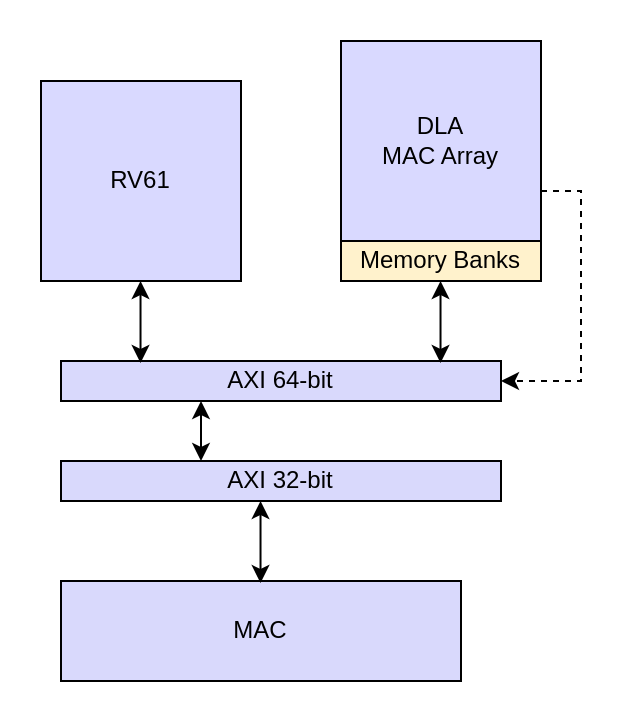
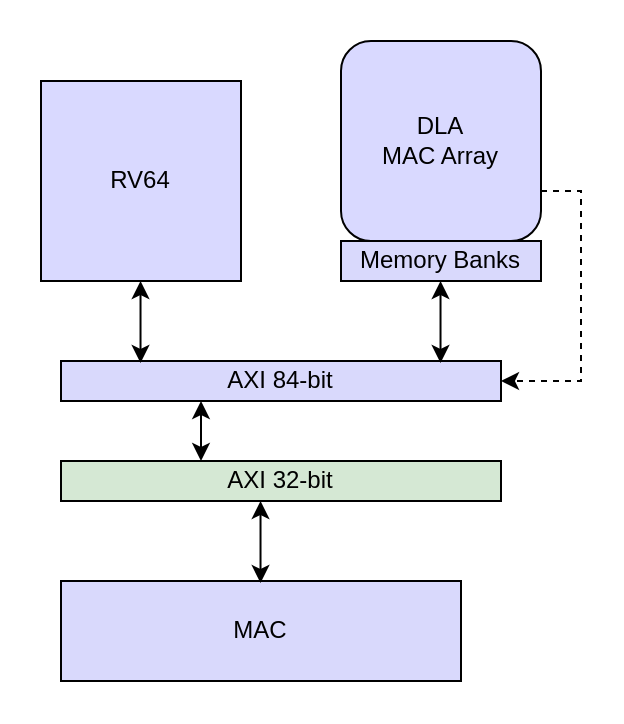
node "DLA MAC Array": shape rectangle -> rounded rectangle
node "RV61": label "RV61" -> "RV64"
node "Memory Banks": fillcolor #fff2cc -> #d9d9fc
node "AXI 64-bit": label "AXI 64-bit" -> "AXI 84-bit"
node "AXI 32-bit": fillcolor #d9d9fc -> #d5e8d4
